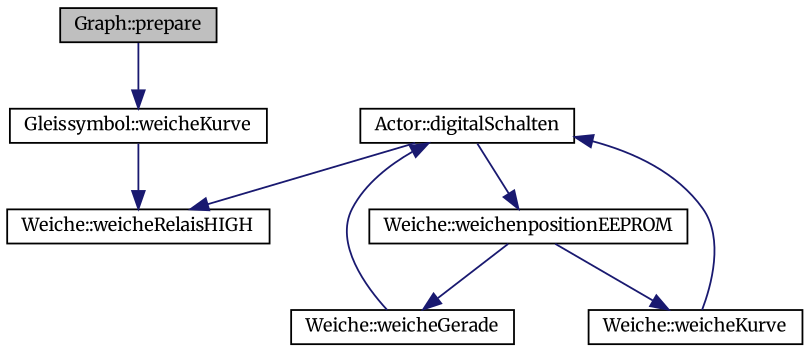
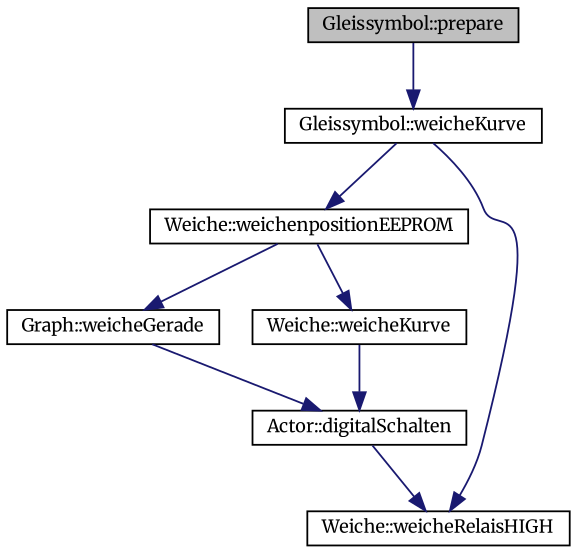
node "Graph::prepare": label "Graph::prepare" -> "Gleissymbol::prepare"
edge "Actor::digitalSchalten" -> "Weiche::weichenpositionEEPROM": now "Gleissymbol::weicheKurve" -> "Weiche::weichenpositionEEPROM"
node "Weiche::weicheGerade": label "Weiche::weicheGerade" -> "Graph::weicheGerade"
